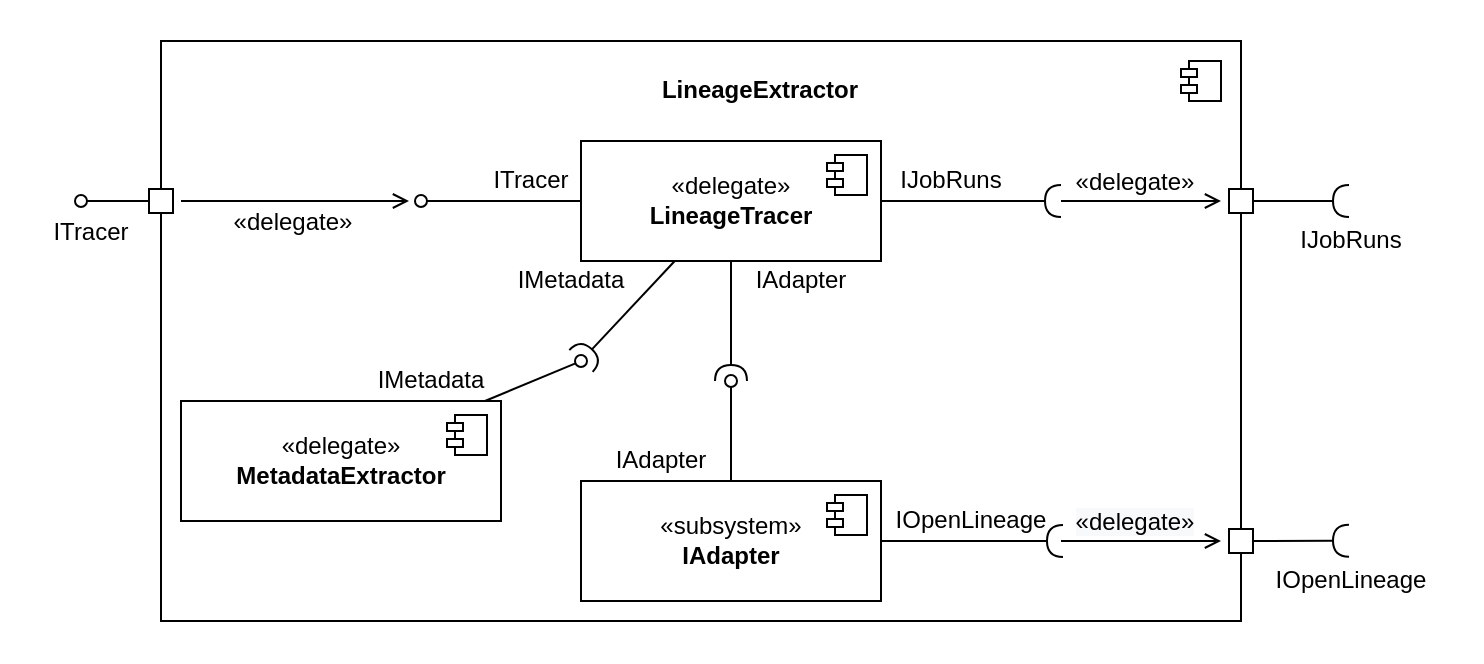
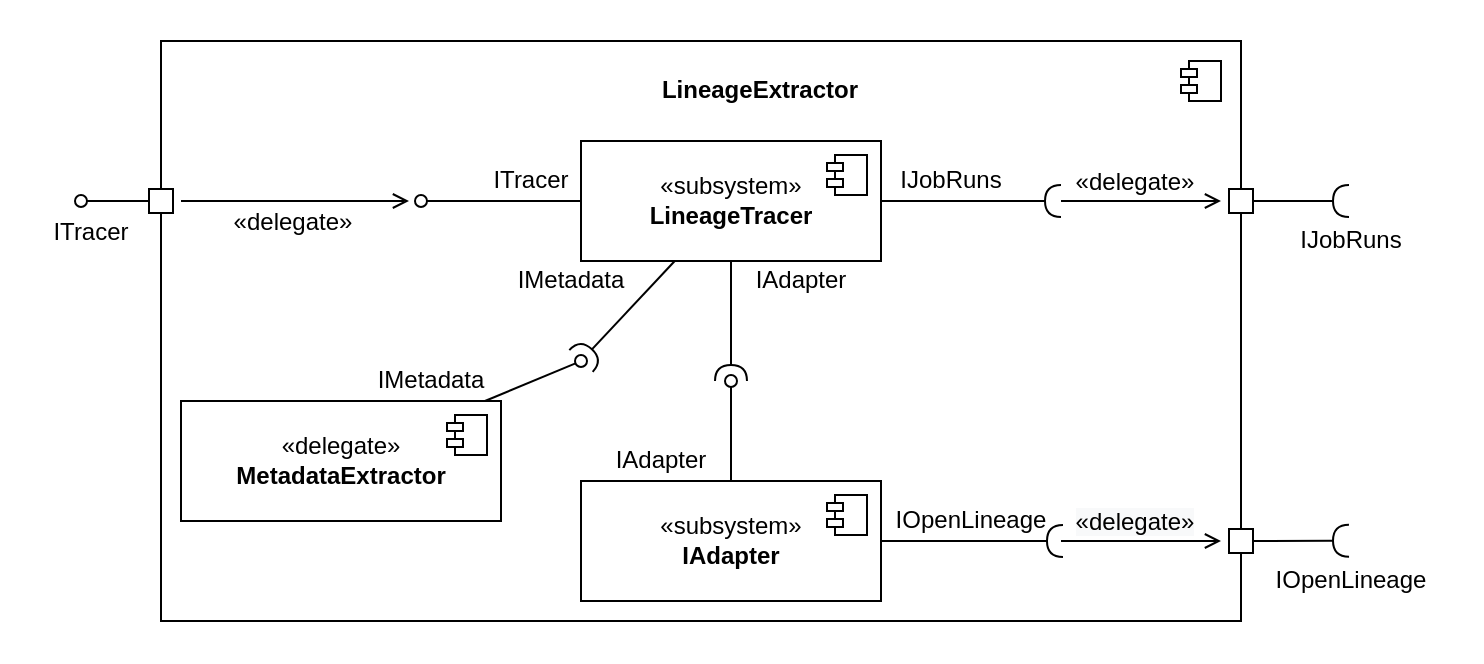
node "«delegate» LineageTracer": label "«delegate» LineageTracer" -> "«subsystem» LineageTracer"
